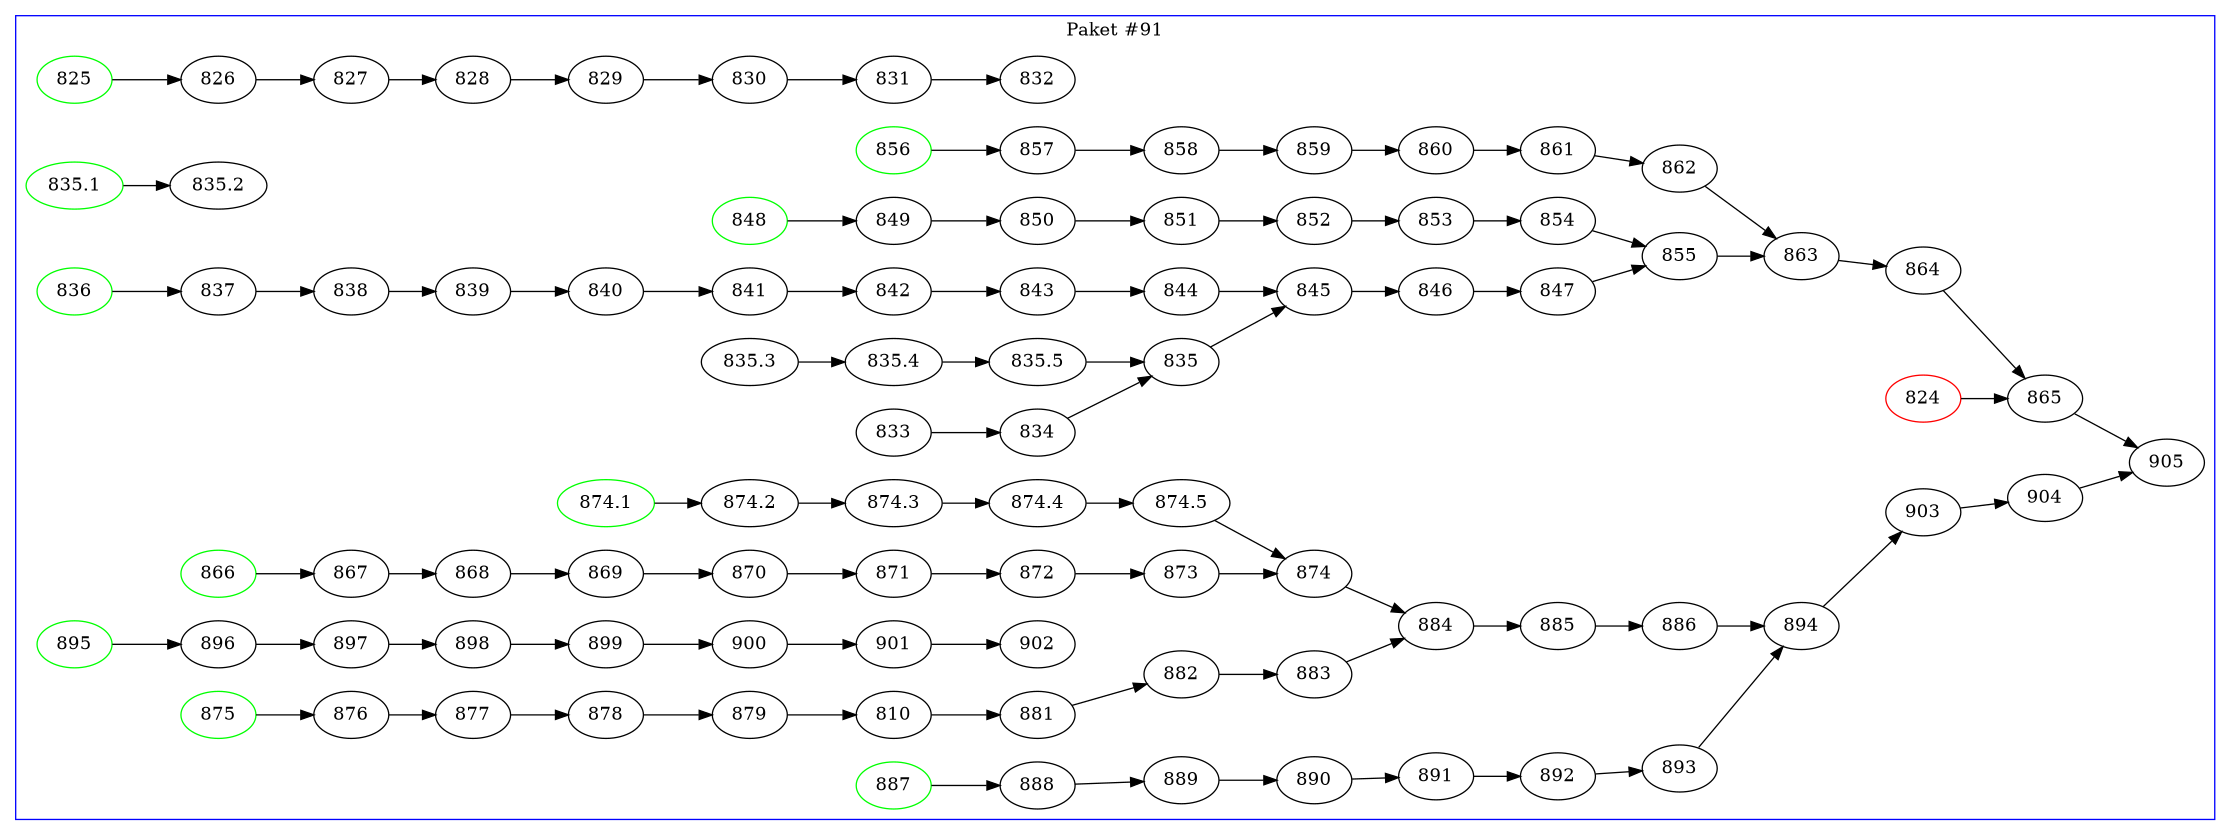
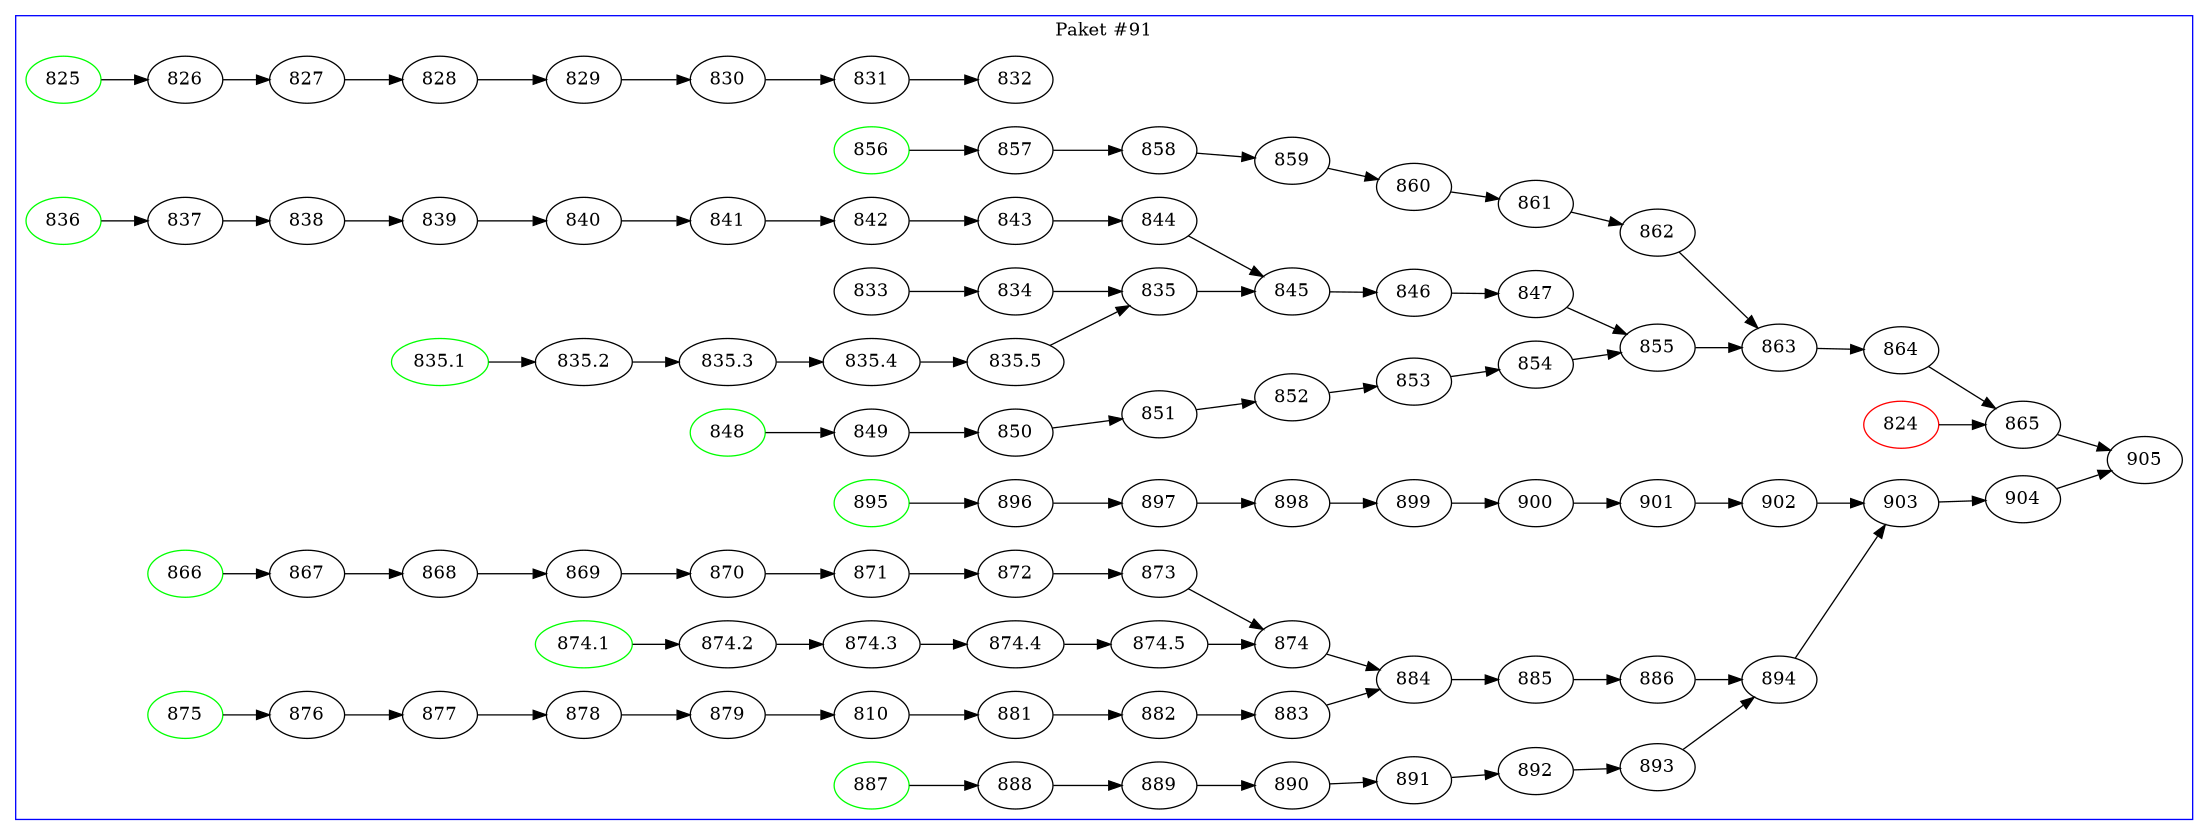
edge "835.2" -> "835.3": added
edge "902" -> "903": added
